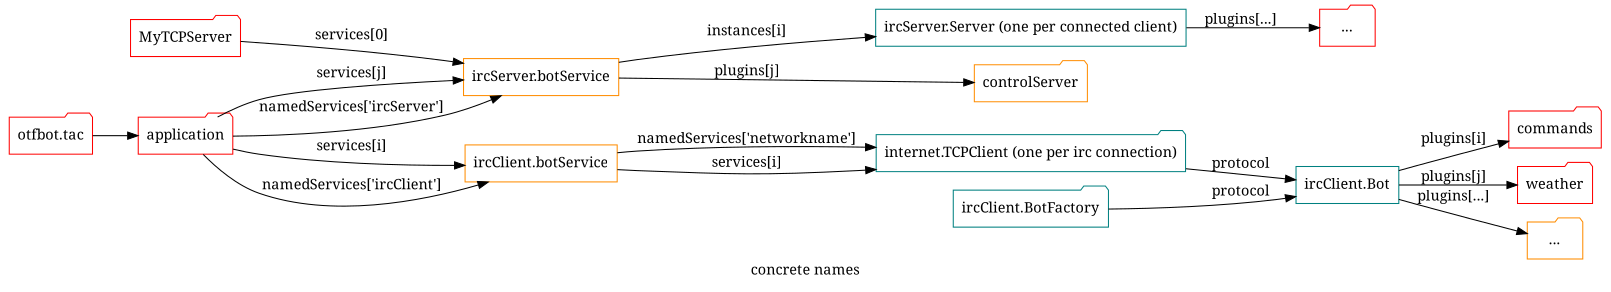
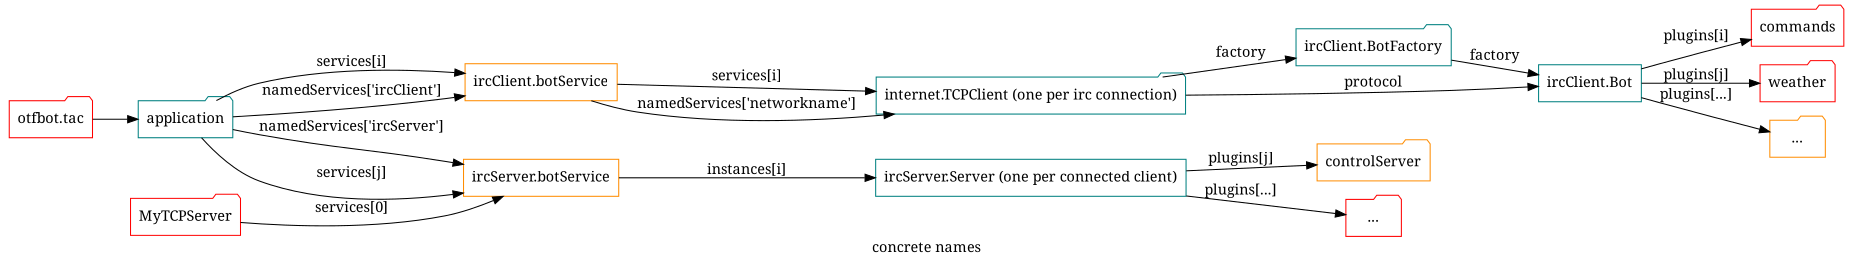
edge "internet.TCPClient (one per irc connection)" -> "ircClient.BotFactory": added, label "factory"
edge "ircServer.botService" -> "controlServer": now "ircServer.Server (one per connected client)" -> "controlServer"
node "application": color red -> teal
edge "ircClient.BotFactory" -> "ircClient.Bot": label "protocol" -> "factory"
